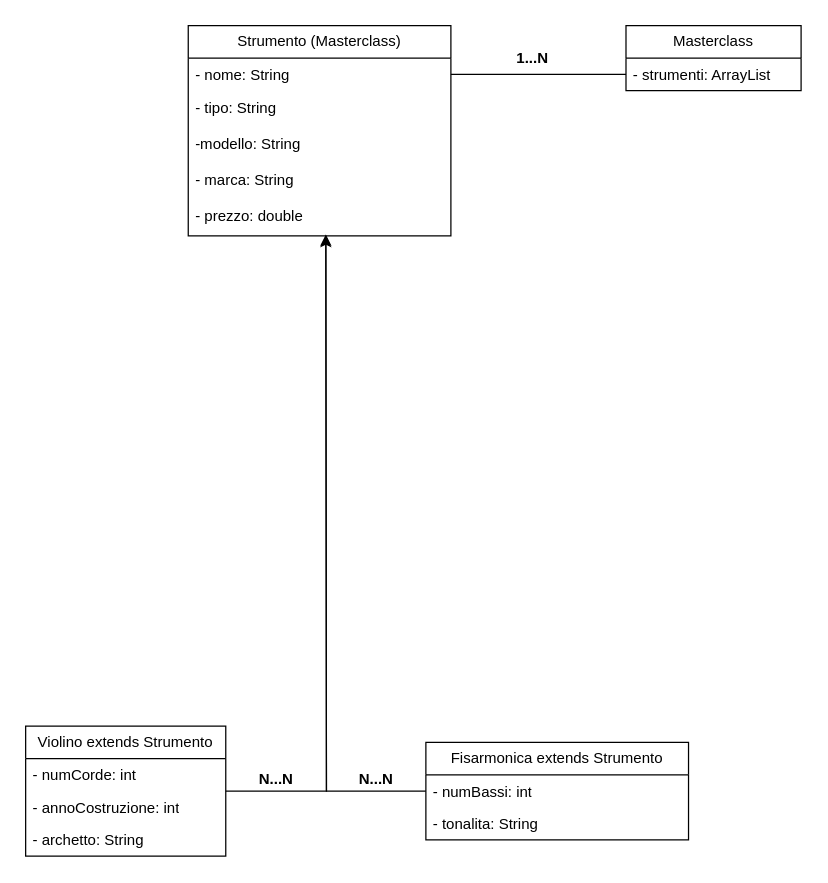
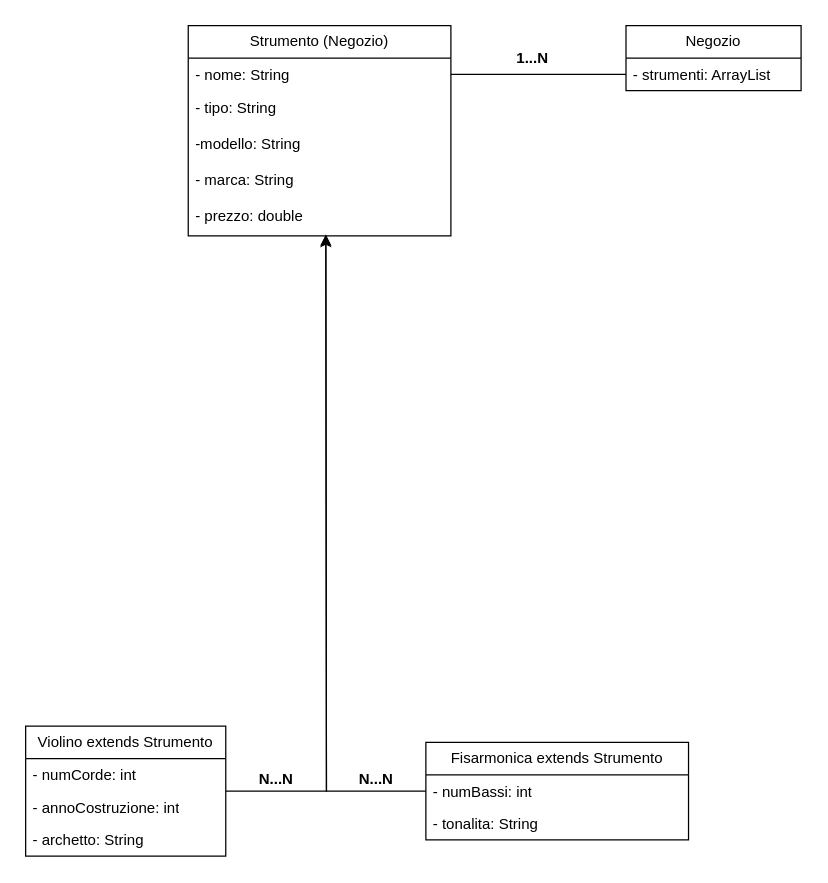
node "Strumento (Masterclass)": label "Strumento (Masterclass)" -> "Strumento (Negozio)"
node "Masterclass": label "Masterclass" -> "Negozio"
